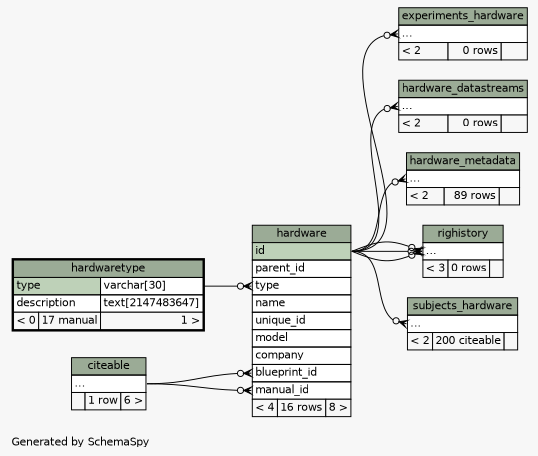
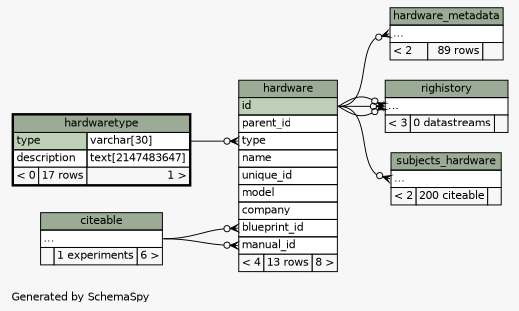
node "experiments_hardware": removed
node "hardware_datastreams": removed
node "righistory": text "0 rows" -> "0 datastreams"
node "hardwaretype": text "17 manual" -> "17 rows"
node "citeable": text "1 row" -> "1 experiments"
node "hardware": text "16 rows" -> "13 rows"
